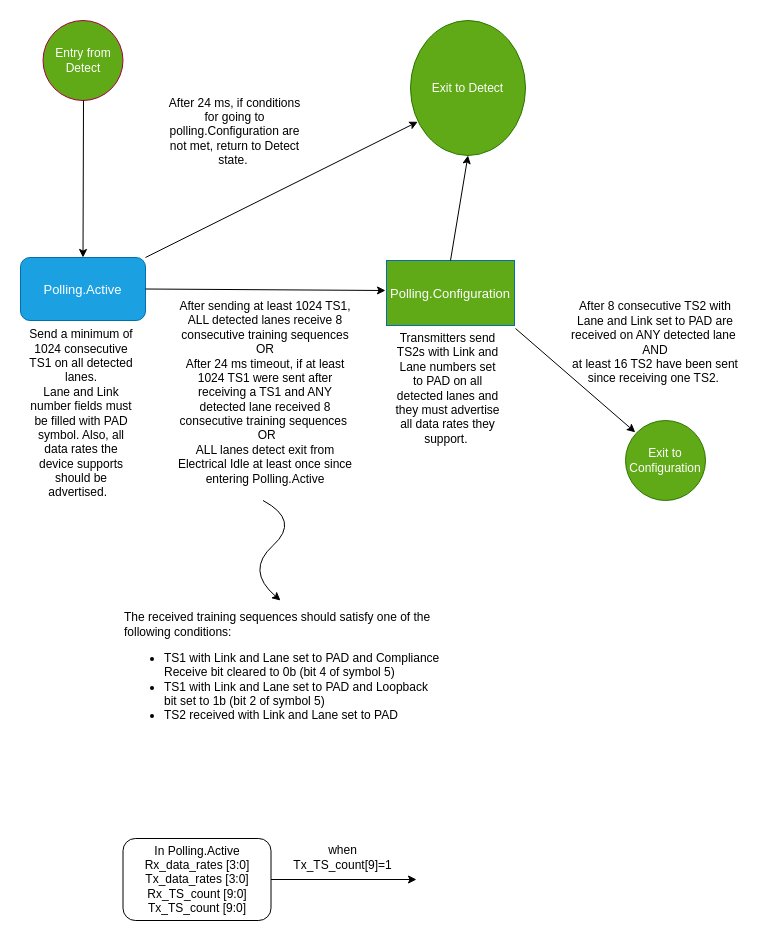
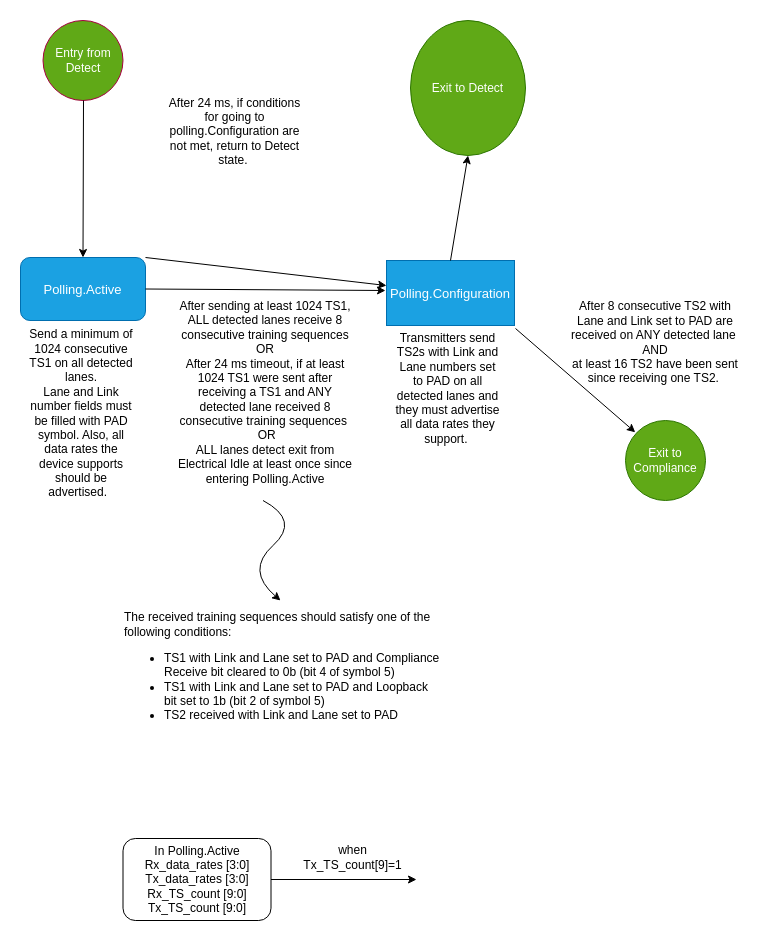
edge "Polling.Active" -> "Exit to Detect": now "Polling.Active" -> "Polling.Configuration"
node "Polling.Configuration": fillcolor #60a917 -> #1ba1e2
node "Exit to Configuration": label "Exit to Configuration" -> "Exit to Compliance"
node "when Tx_TS_count[9]=1": moved (343, 857) -> (353, 857)
